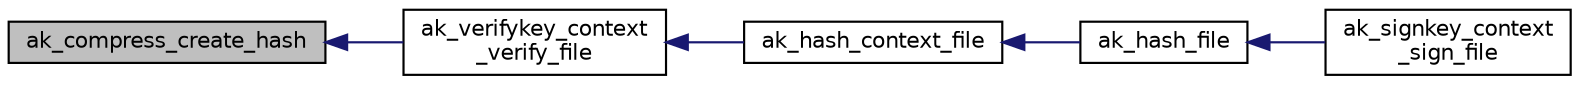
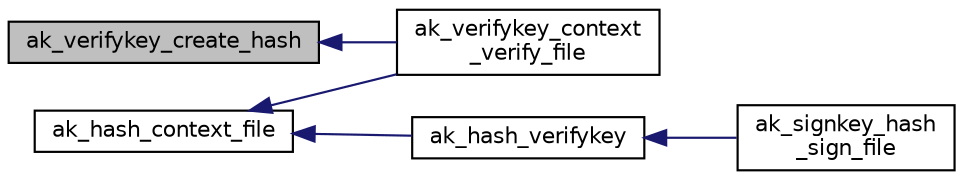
node "ak_compress_create_hash": label "ak_compress_create_hash" -> "ak_verifykey_create_hash"
edge "ak_hash_context_file" -> "ak_verifykey_context _verify_file": reversed
node "ak_hash_file": label "ak_hash_file" -> "ak_hash_verifykey"
node "ak_signkey_context _sign_file": label "ak_signkey_context _sign_file" -> "ak_signkey_hash _sign_file"
